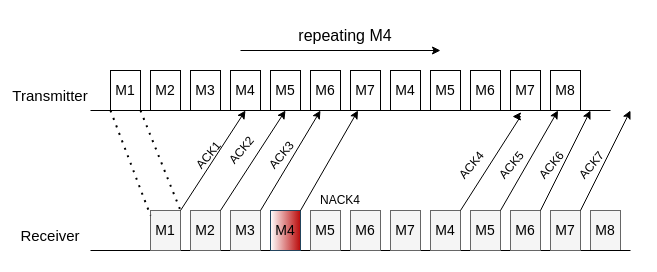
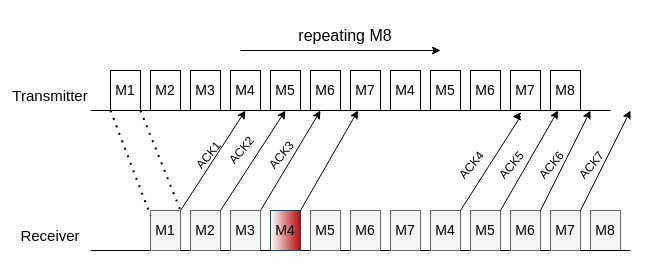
node "repeating M4": label "repeating M4" -> "repeating M8"
node "NACK4": removed
